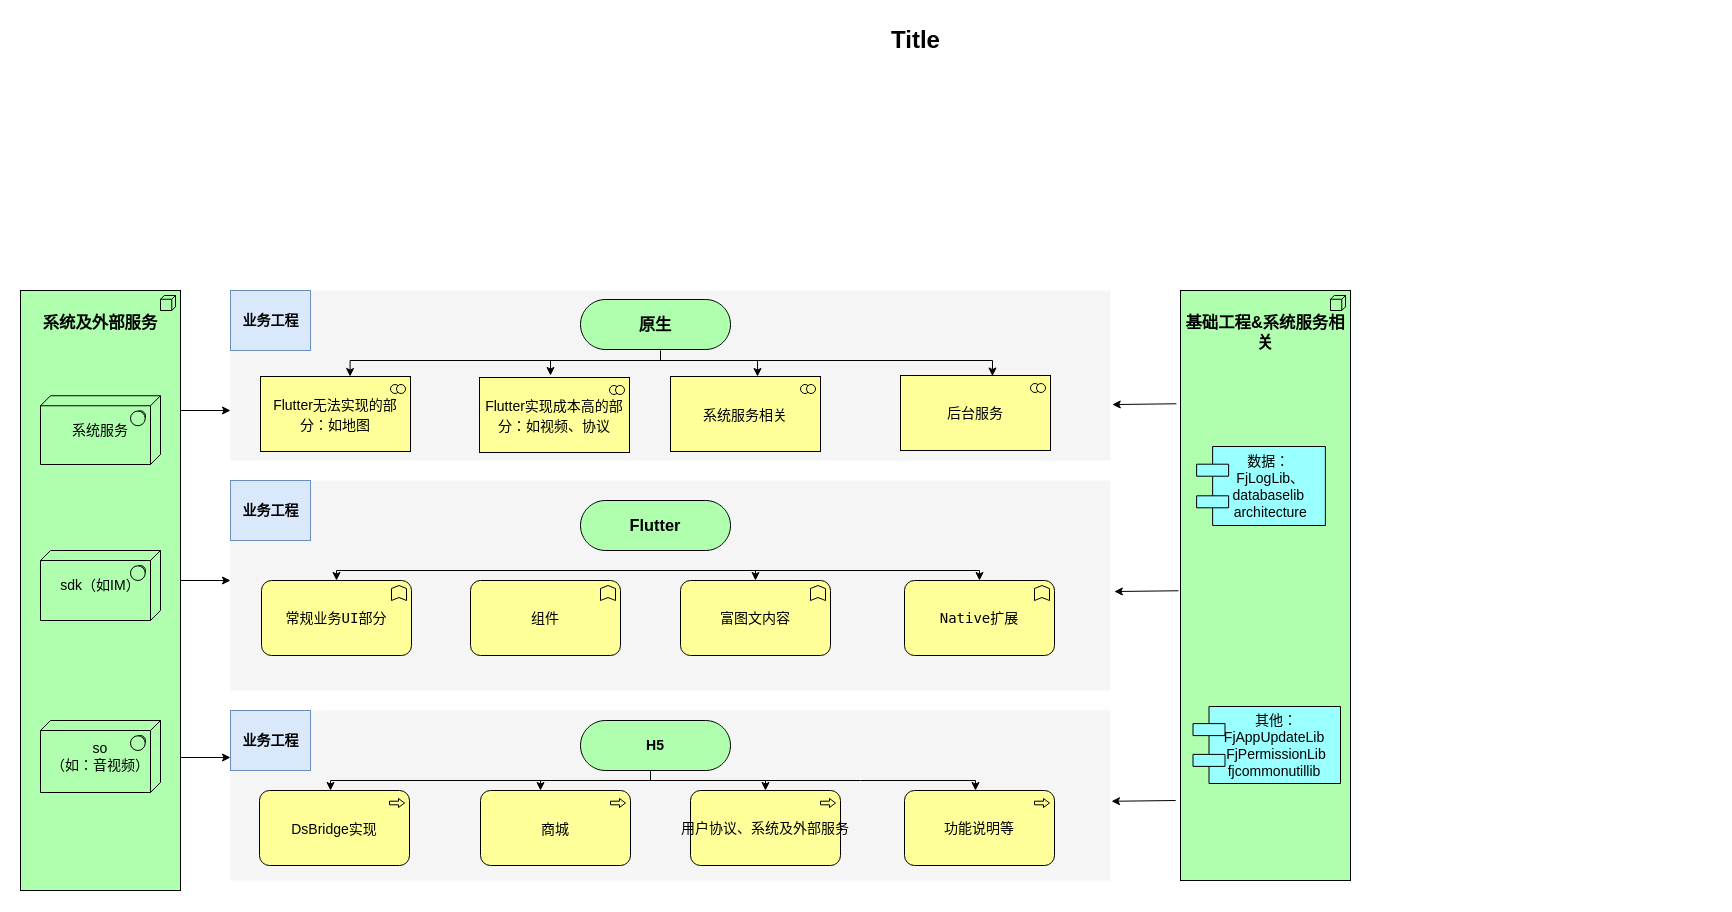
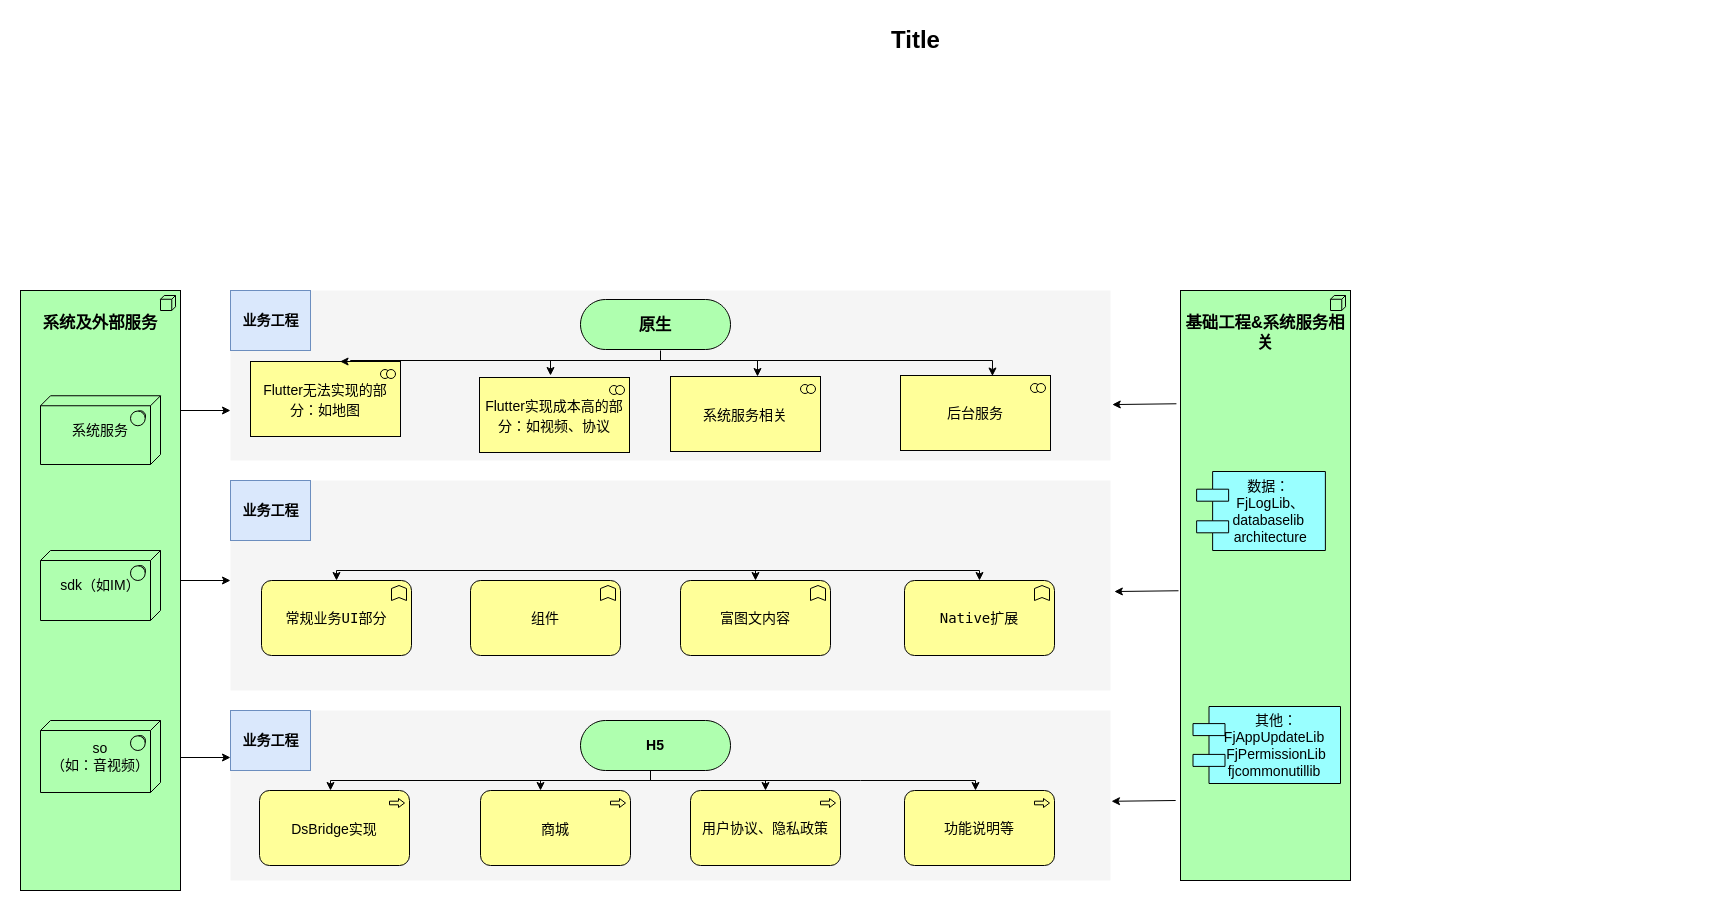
node "Flutter无法实现的部分：如地图": moved (336, 414) -> (326, 399)
node "数据： FjLogLib、 databaselib architecture": moved (1261, 486) -> (1261, 511)
node "Flutter": removed
node "用户协议、系统及外部服务": label "用户协议、系统及外部服务" -> "用户协议、隐私政策"
